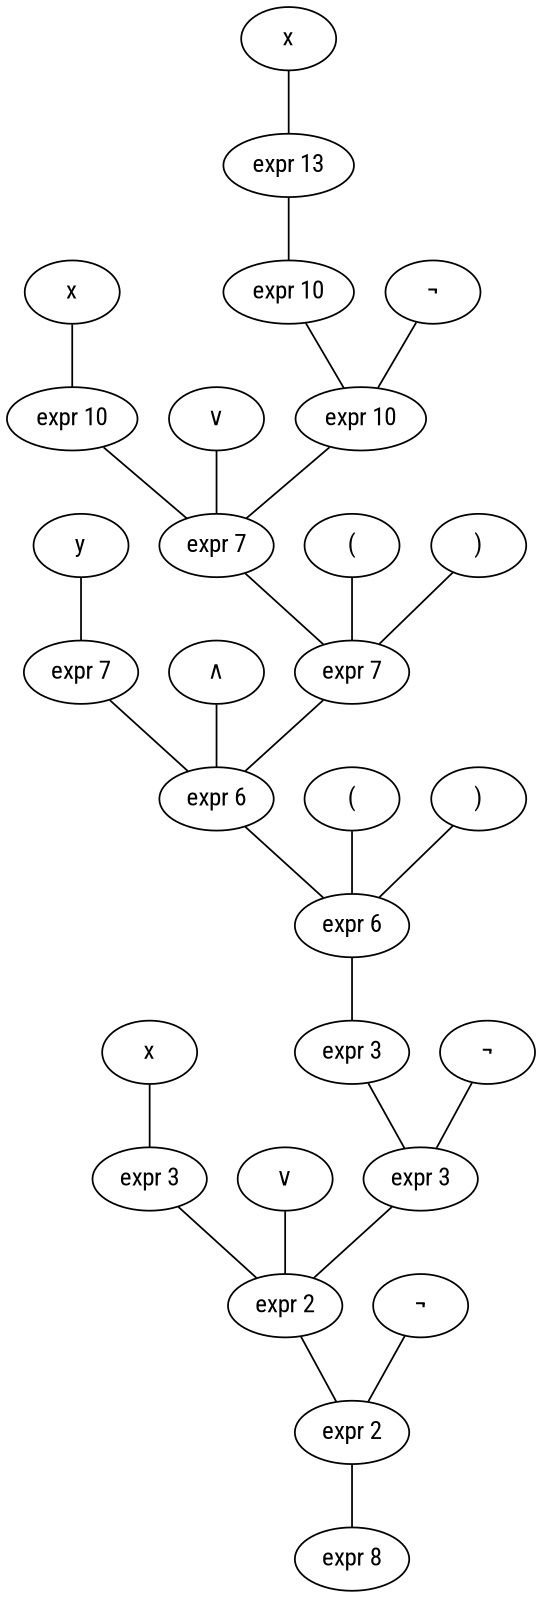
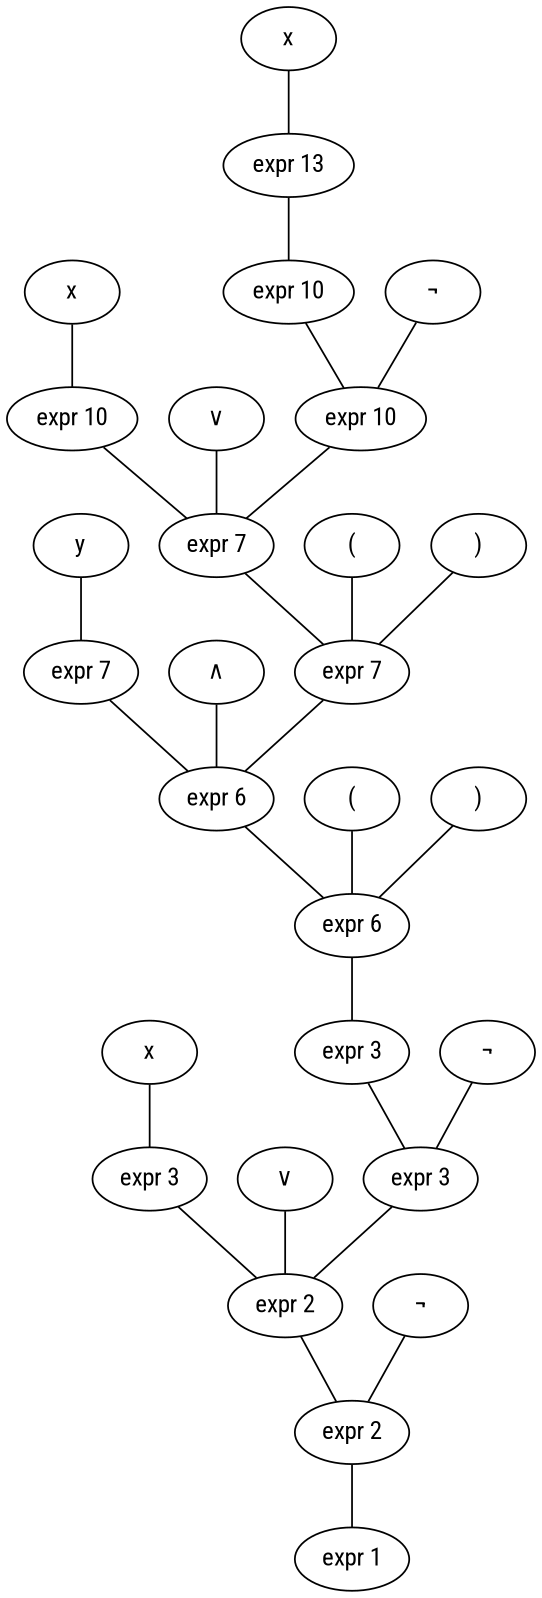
node "expr 8": label "expr 8" -> "expr 1"
